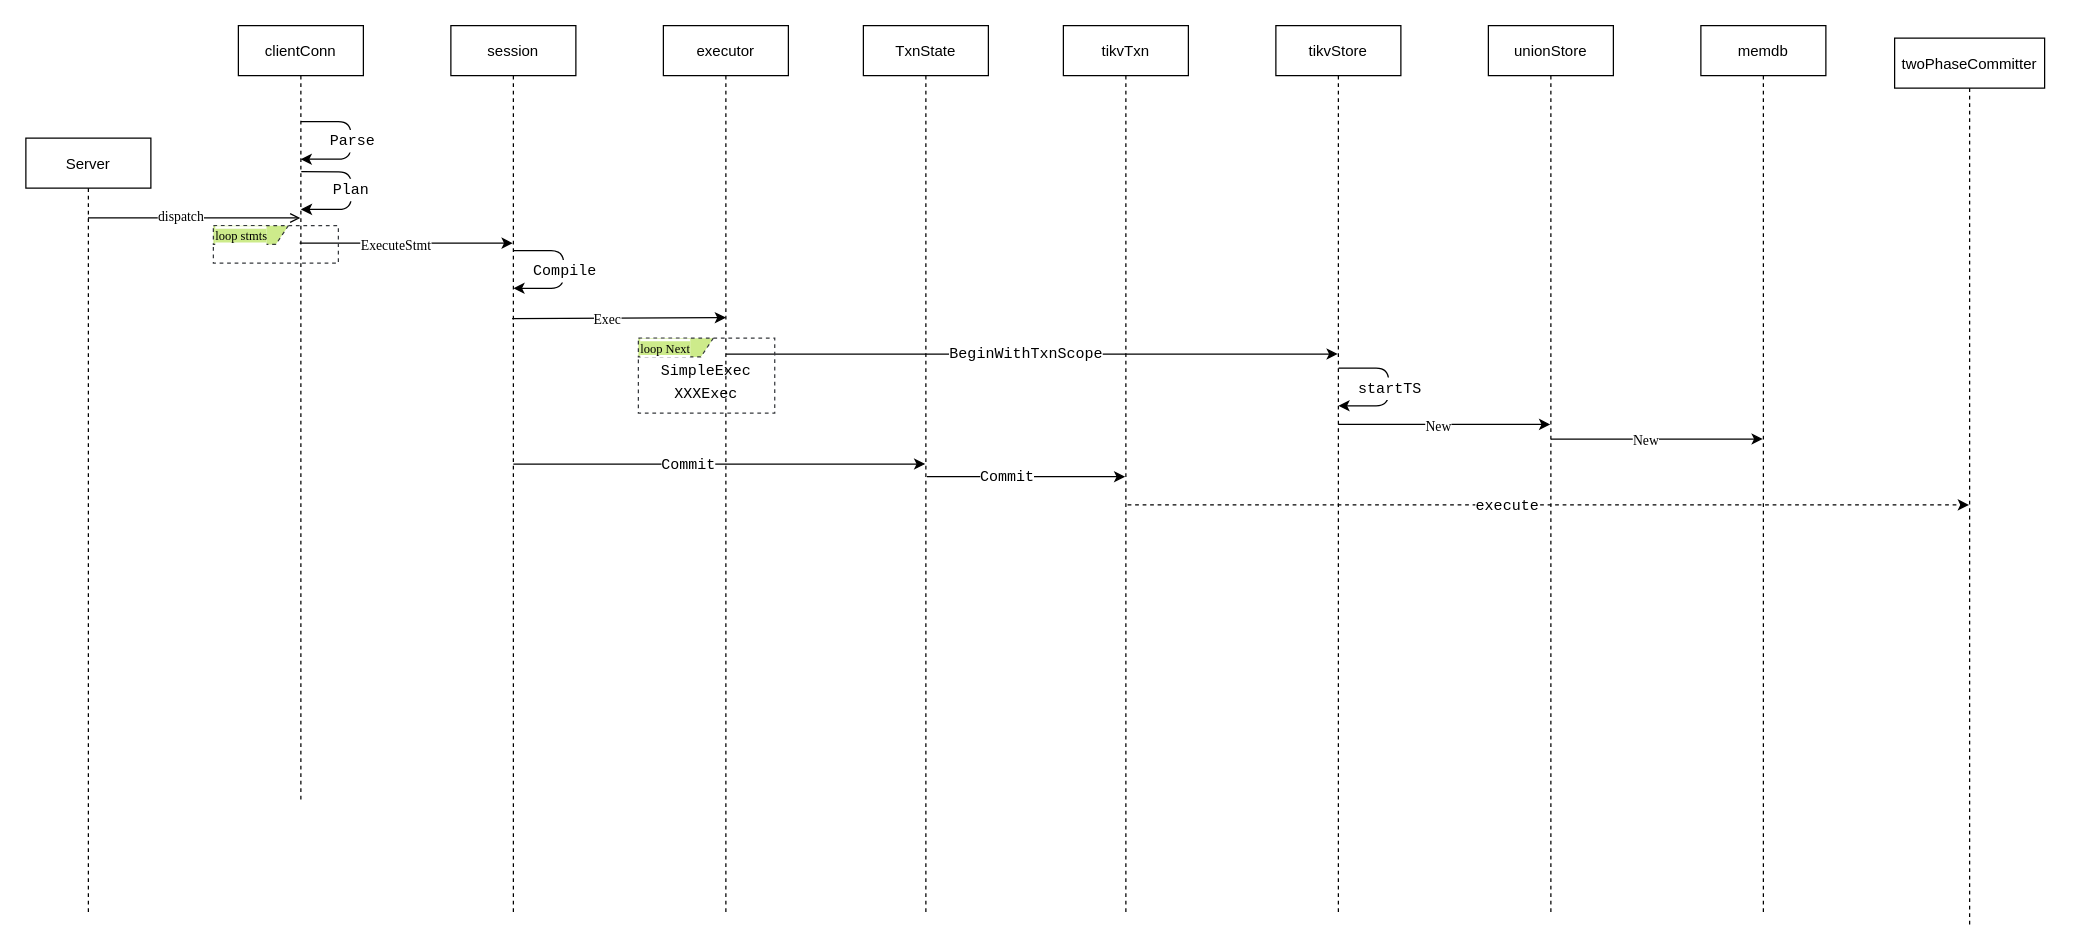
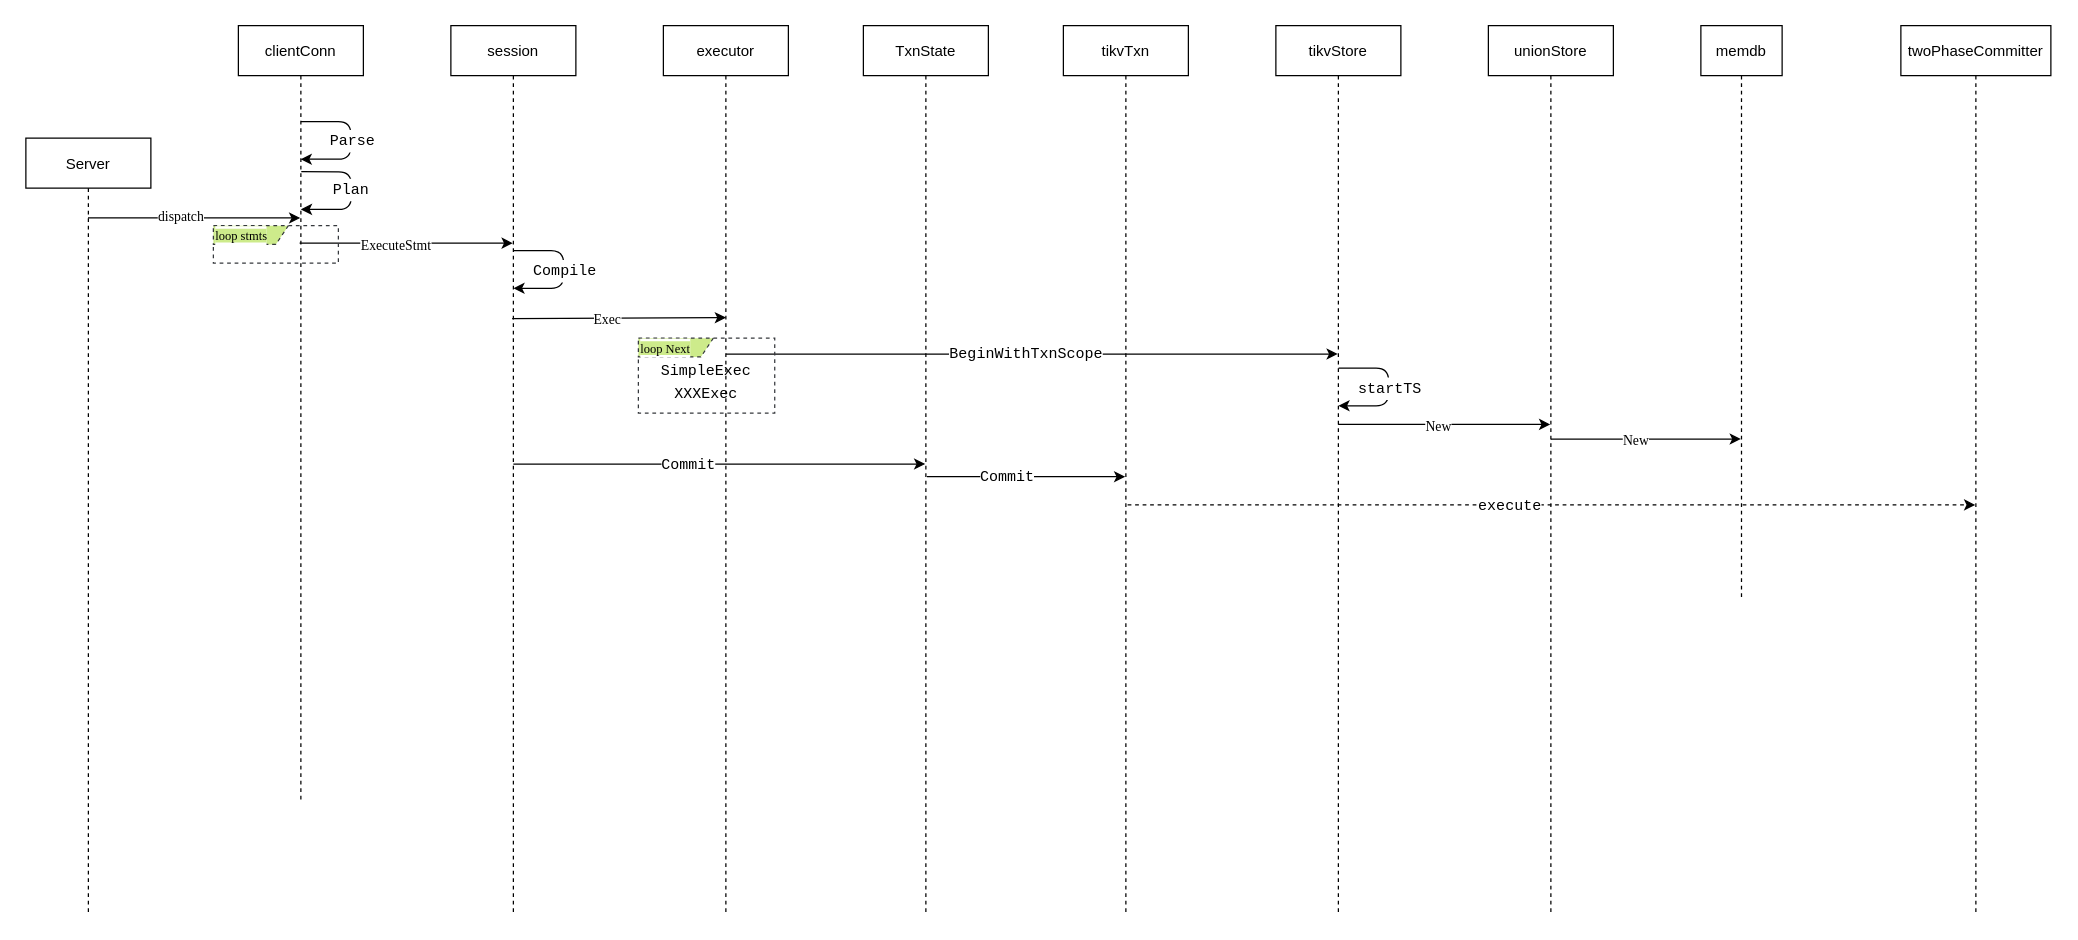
edge "Server" -> "clientConn": arrowhead open -> classic
node "memdb": size 125x888 -> 81x575
node "twoPhaseCommitter": moved (1969, 482) -> (1976, 469)
